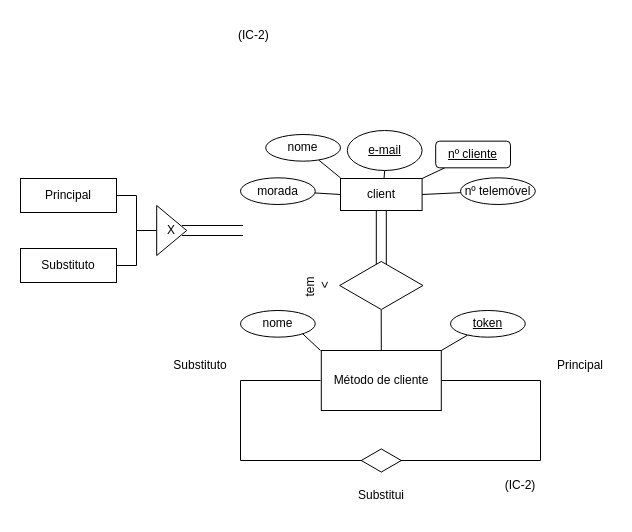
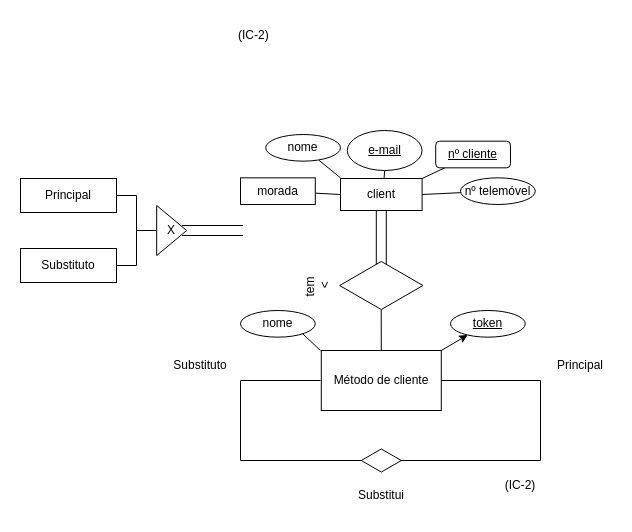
node "morada": shape ellipse -> rectangle
edge "token" -- "Método de cliente": arrowhead none -> classic
